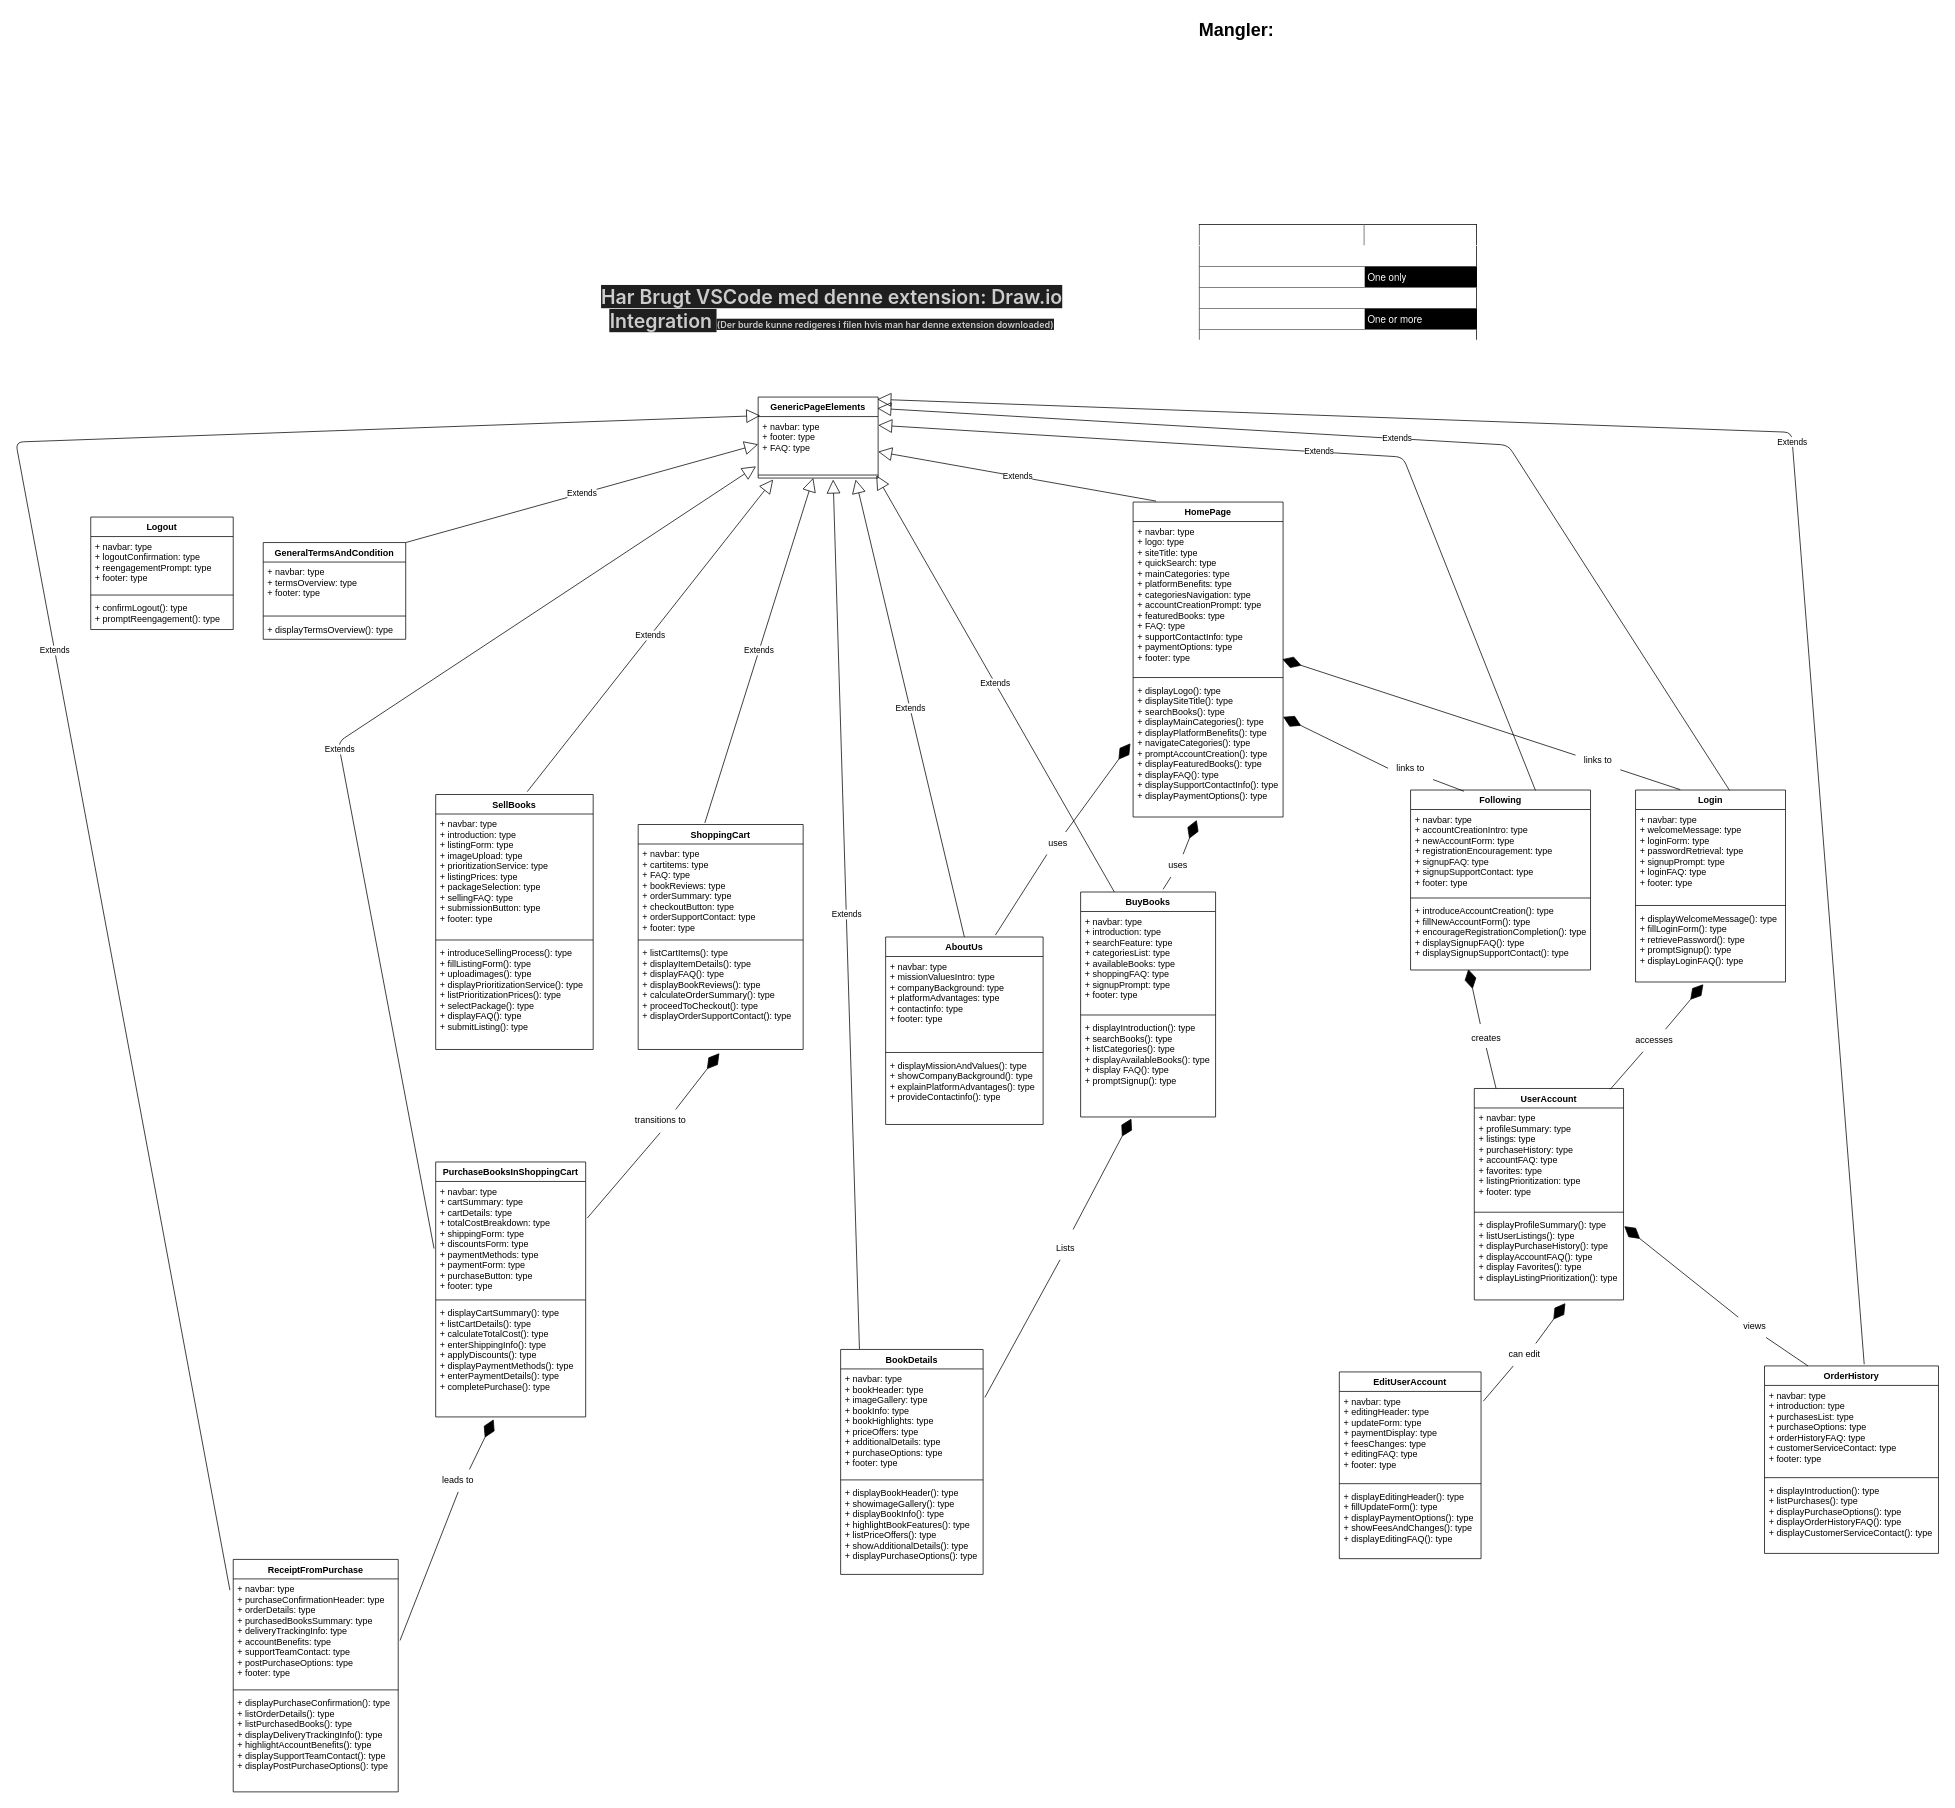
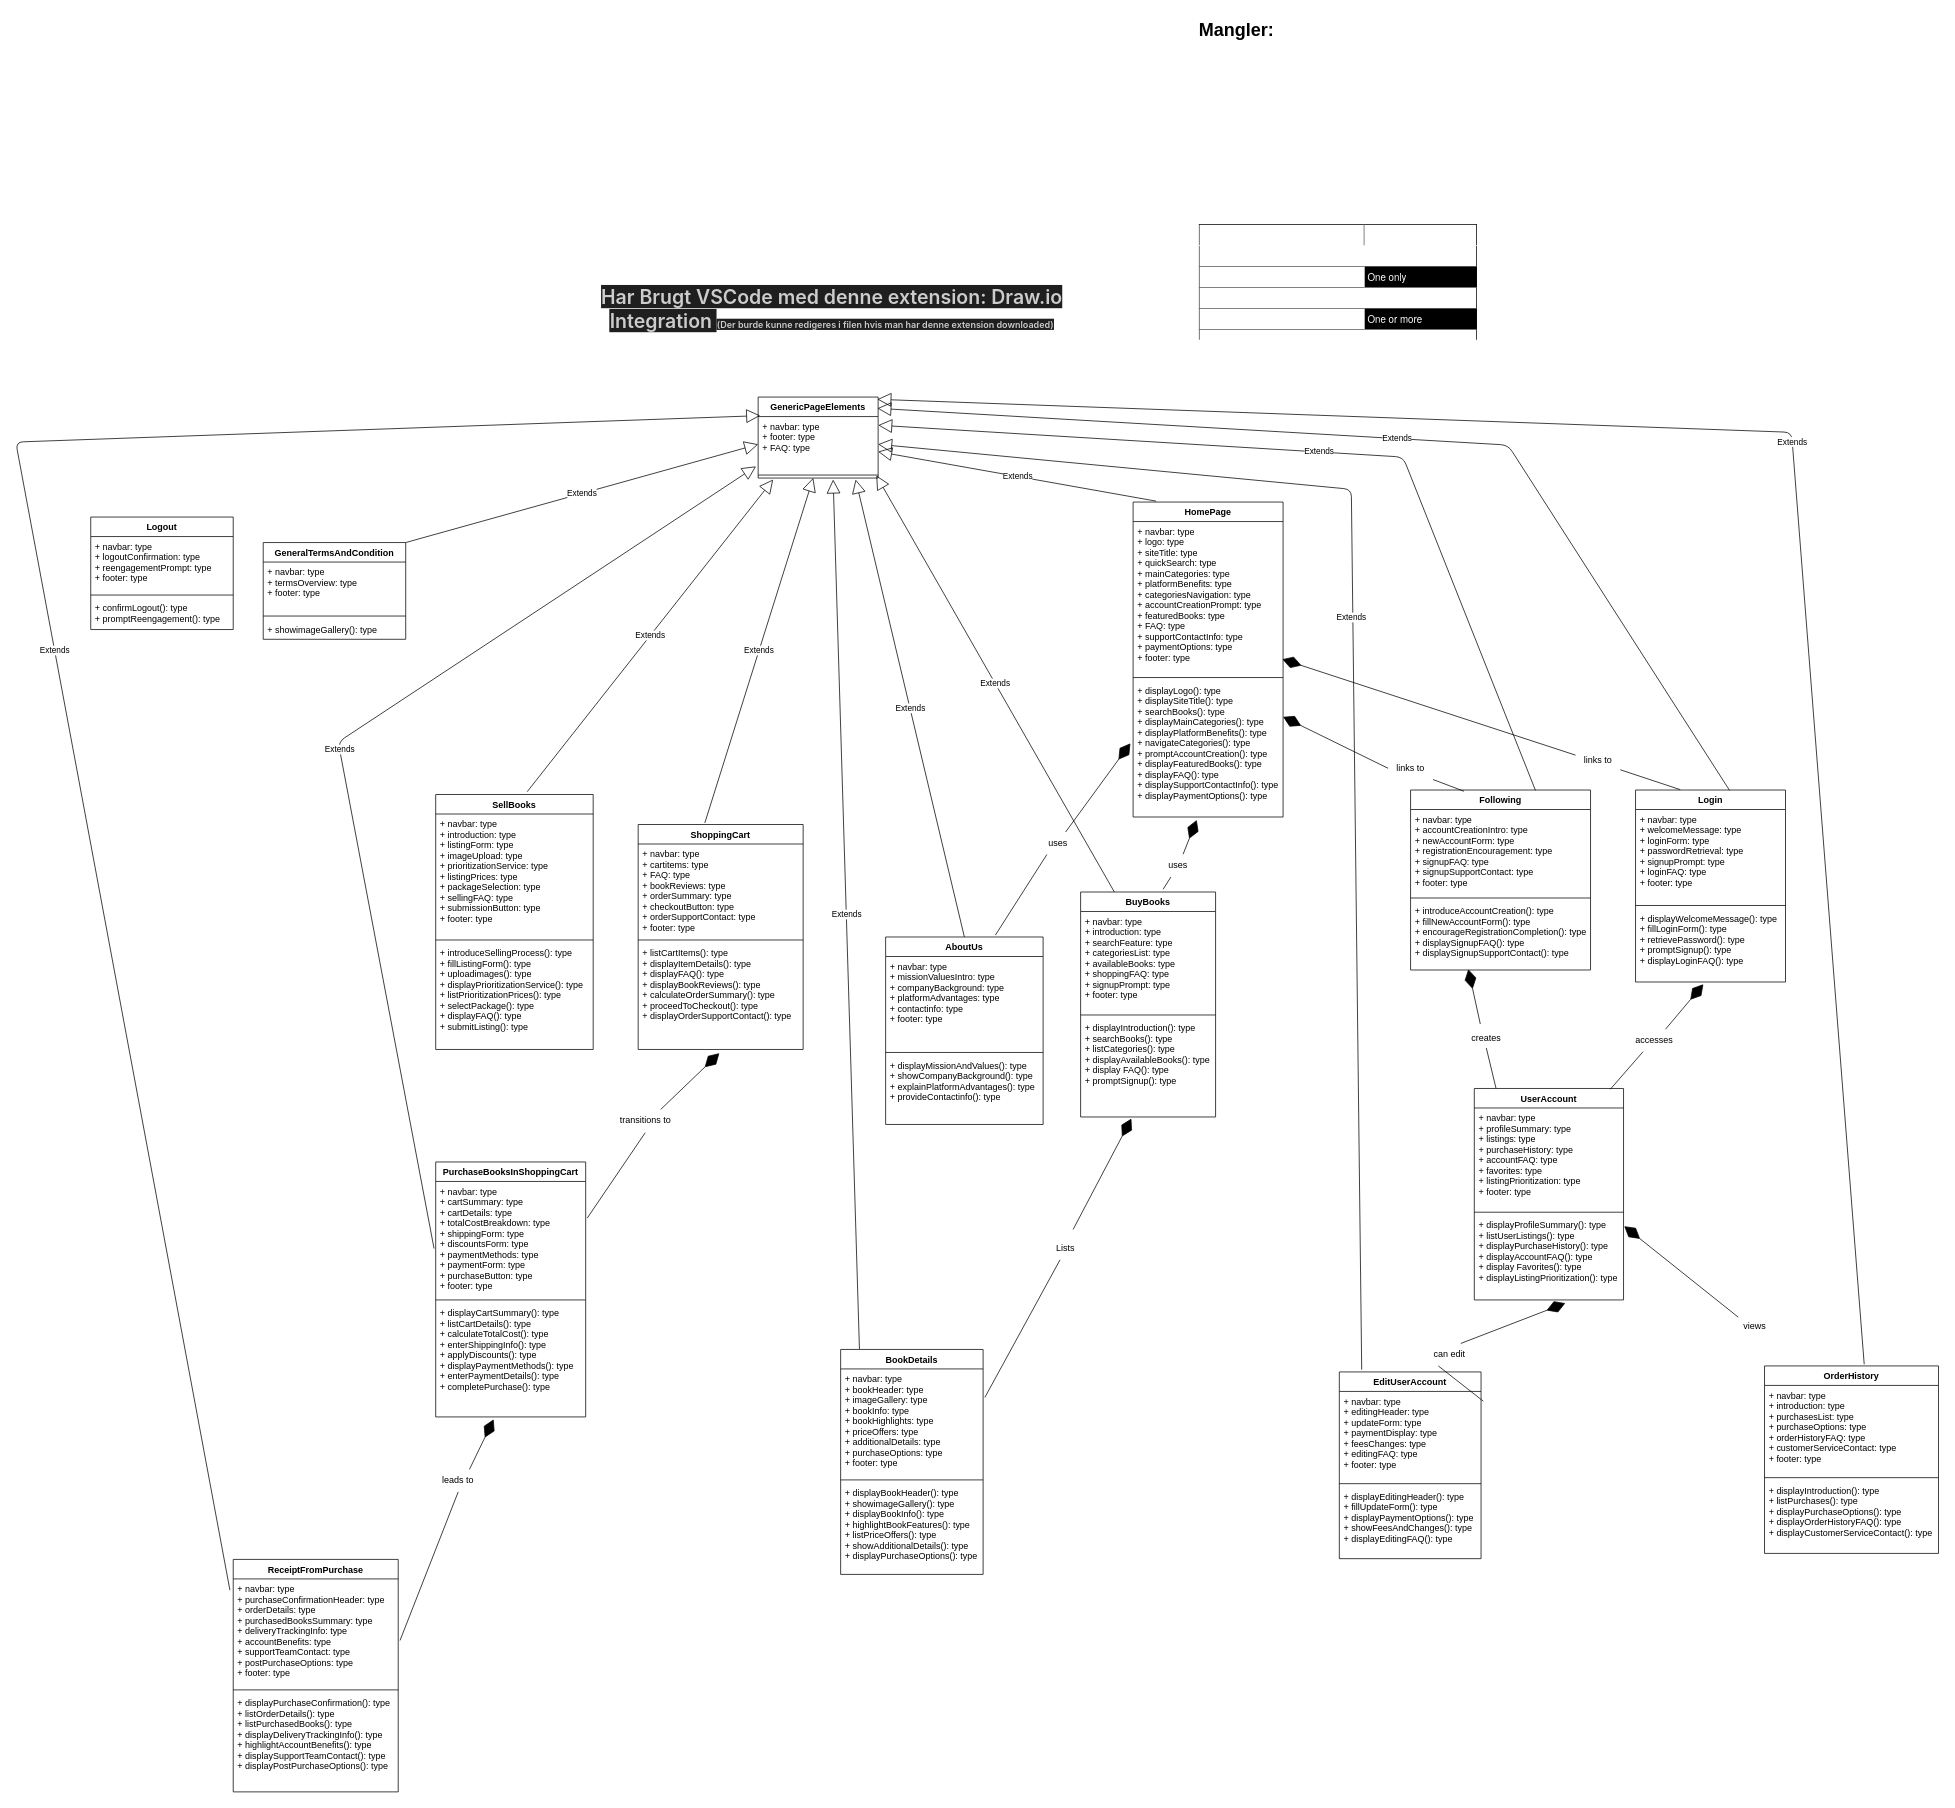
node "+ displayTermsOverview(): type": label "+ displayTermsOverview(): type" -> "+ showimageGallery(): type"
edge "EditUserAccount" -> "+ navbar: type + footer: type + FAQ: type": added, label "Extends"
node "transitions to": moved (660, 1121) -> (645, 1121)
edge "views" -- "OrderHistory": removed
node "can edit": moved (1524, 1355) -> (1449, 1355)
